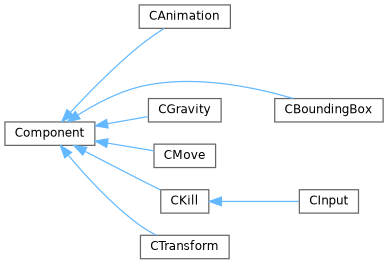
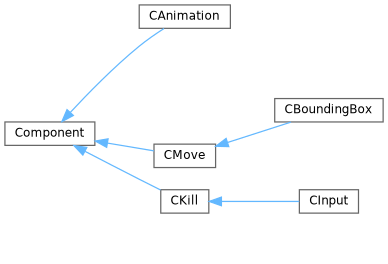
edge "CBoundingBox" -> "Component": now "CBoundingBox" -> "CMove"
node "CGravity": removed
node "CTransform": removed
